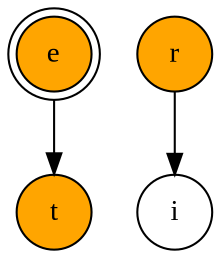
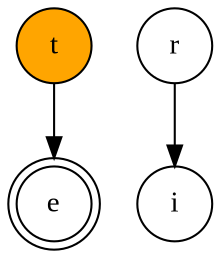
node "e": fillcolor orange -> white
node "r": fillcolor orange -> white
edge "e" -> "t": reversed
